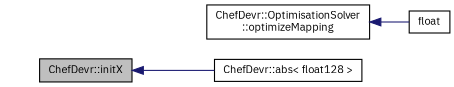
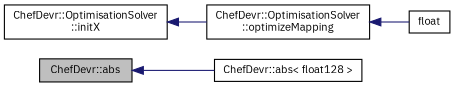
node "ChefDevr::OptimisationSolver ::initX": added
node "ChefDevr::initX": label "ChefDevr::initX" -> "ChefDevr::abs"
